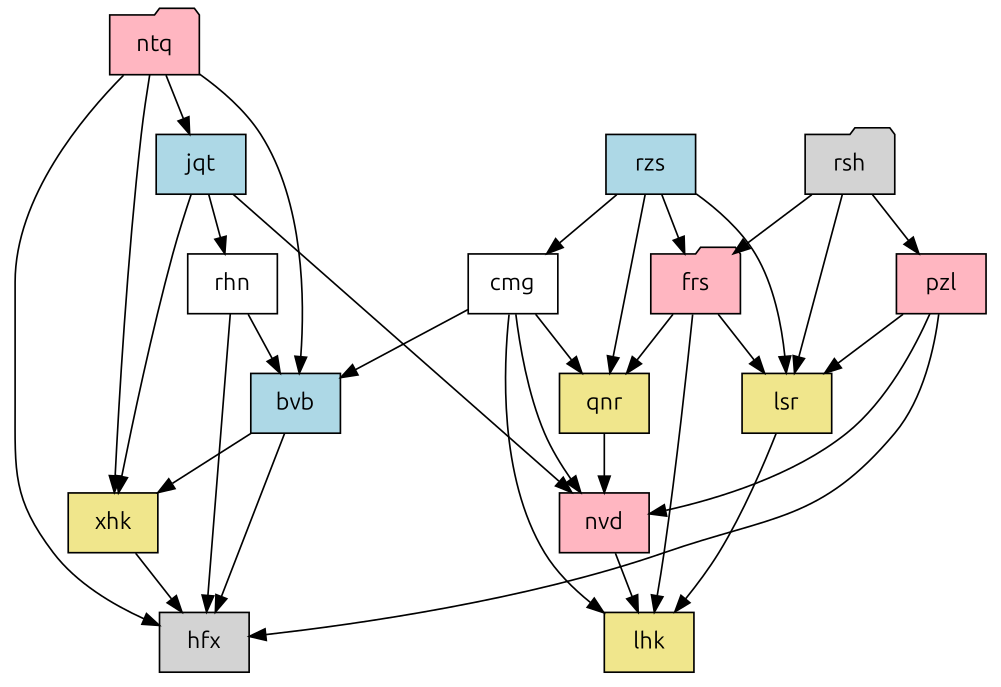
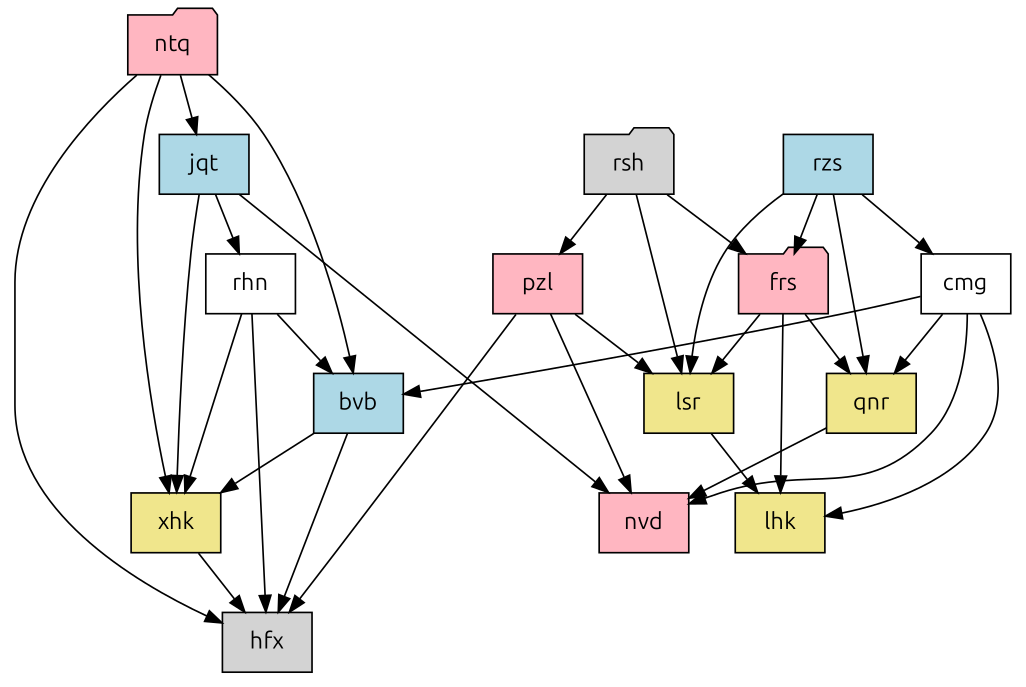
edge "rhn" -> "xhk": added
edge "nvd" -> "lhk": removed
